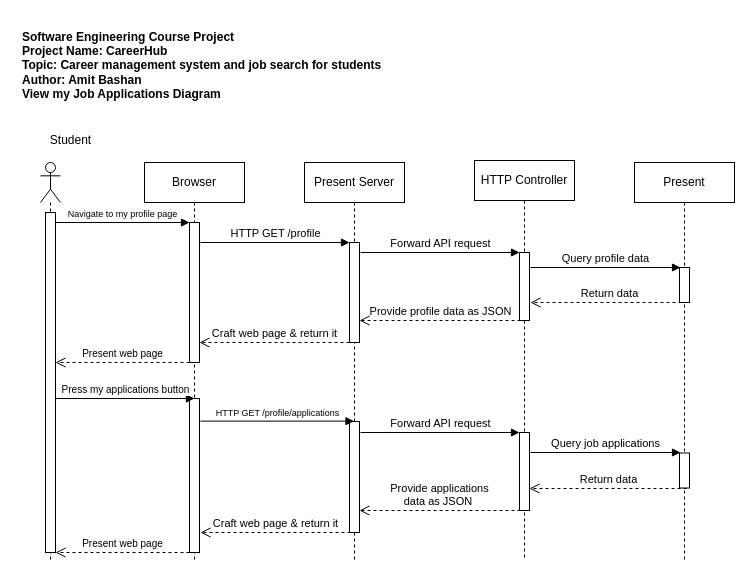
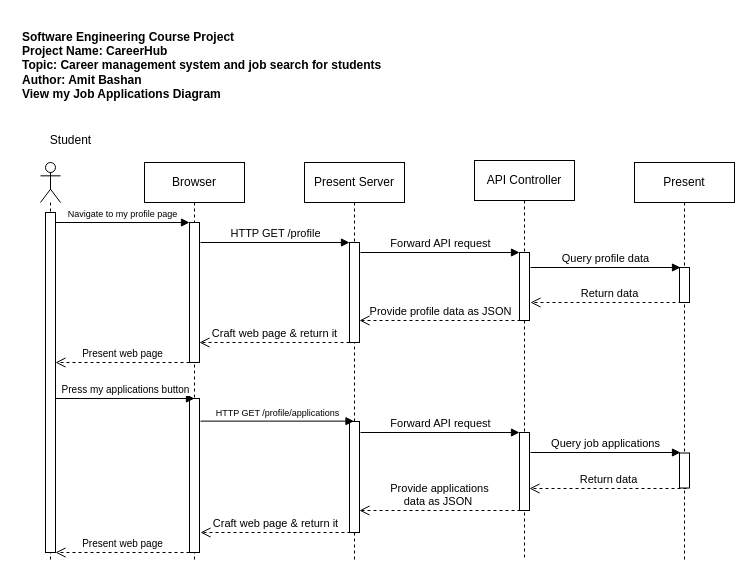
node "HTTP Controller": label "HTTP Controller" -> "API Controller"
